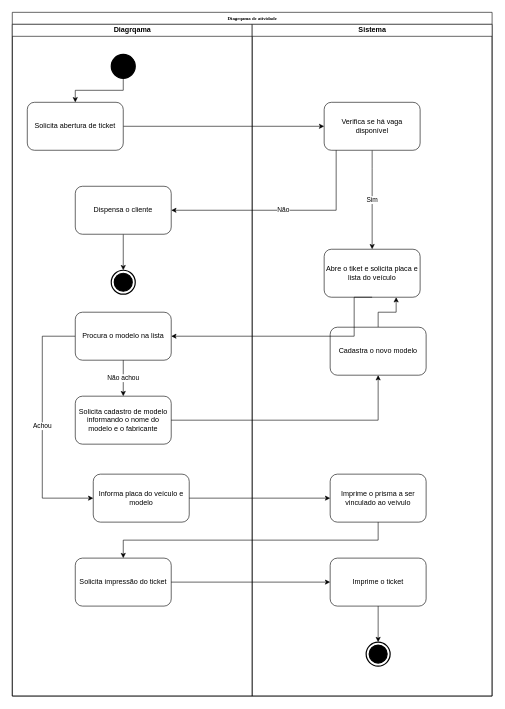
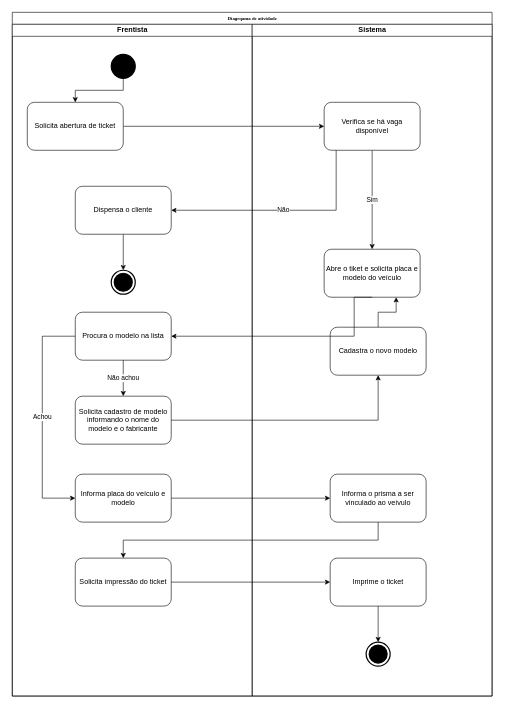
node "Diagrqama": label "Diagrqama" -> "Frentista"
node "Abre o tiket e solicita placa e lista do veículo": label "Abre o tiket e solicita placa e lista do veículo" -> "Abre o tiket e solicita placa e modelo do veículo"
node "Informa placa do veículo e modelo": moved (141, 498) -> (123, 498)
node "Imprime o prisma a ser vinculado ao veívulo": label "Imprime o prisma a ser vinculado ao veívulo" -> "Informa o prisma a ser vinculado ao veívulo"
